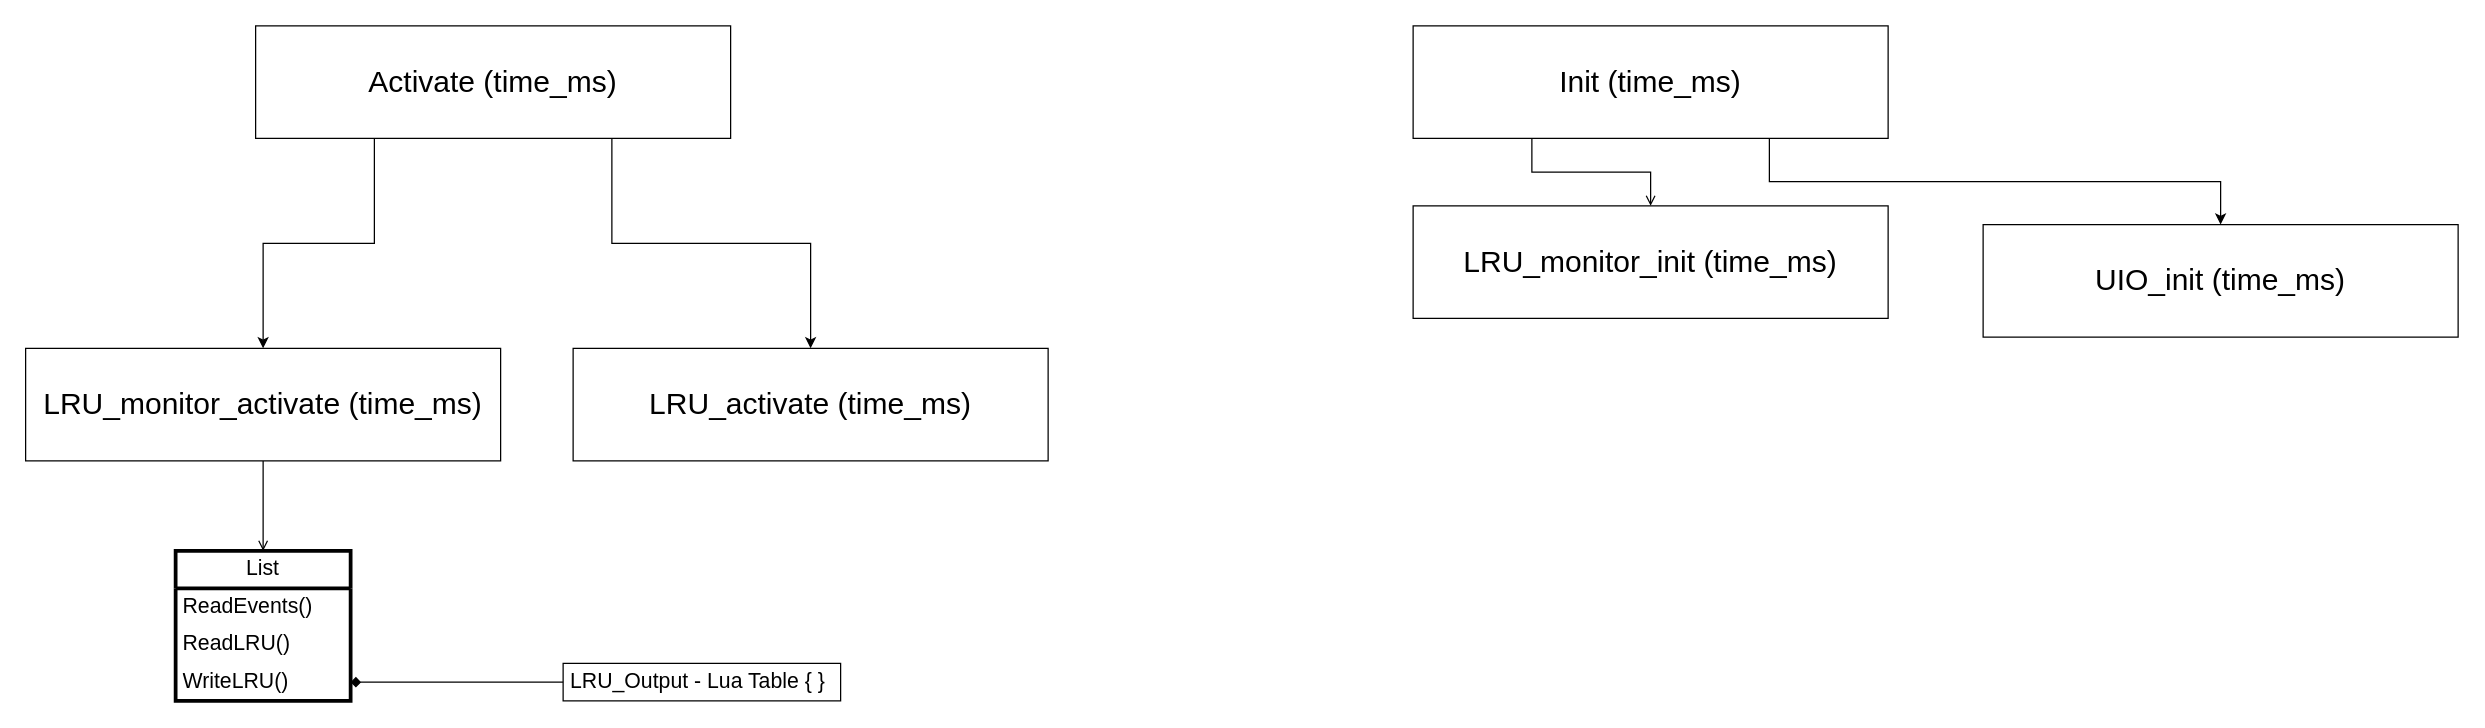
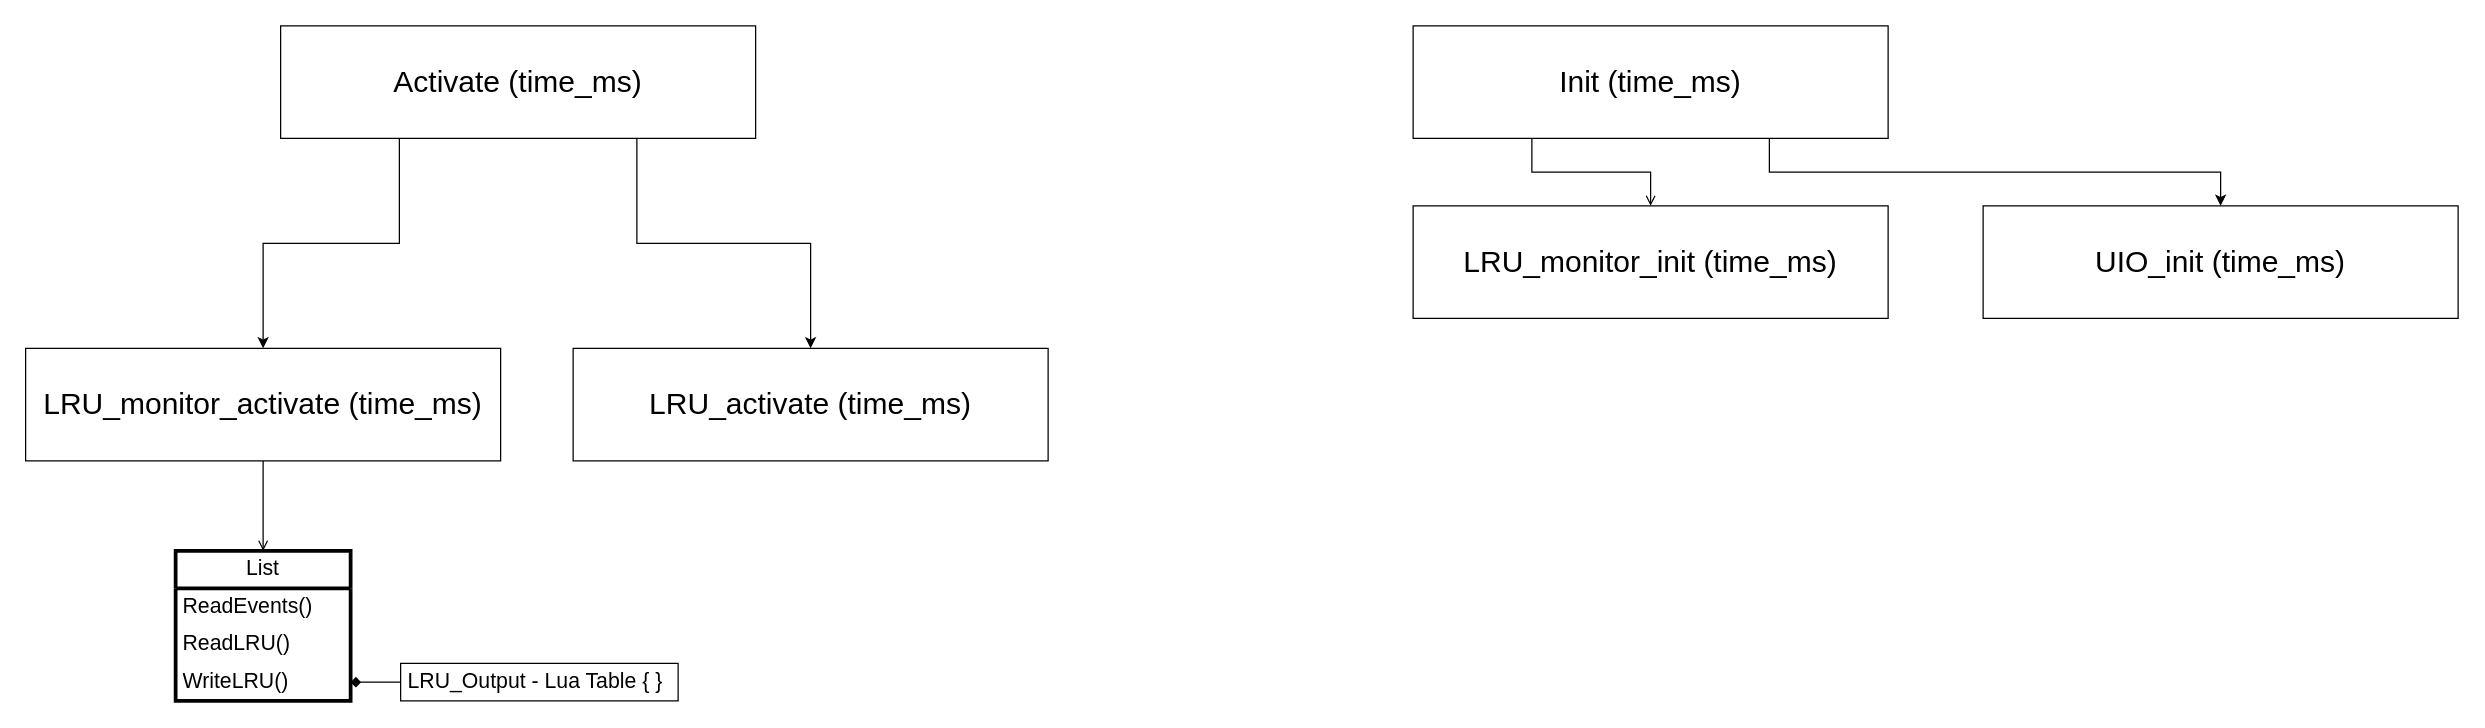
node "Activate (time_ms)": moved (493, 82) -> (518, 82)
node "UIO_init (time_ms)": moved (2221, 281) -> (2221, 262)
node "LRU_Output - Lua Table { }": moved (702, 682) -> (539, 682)
